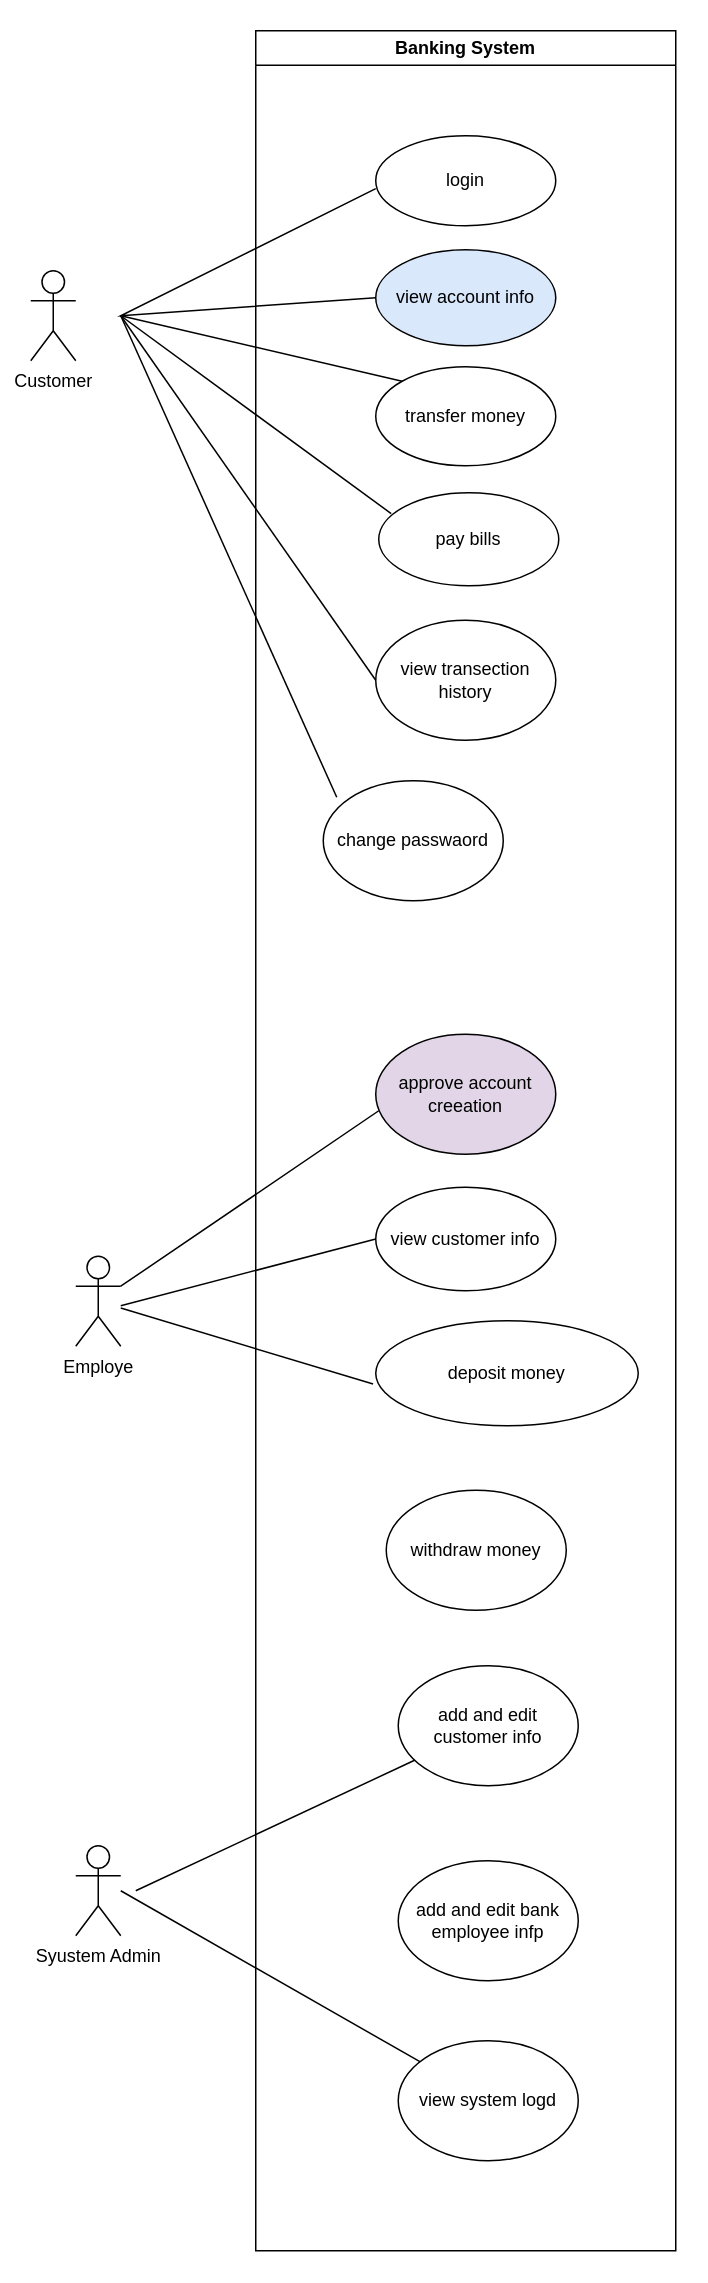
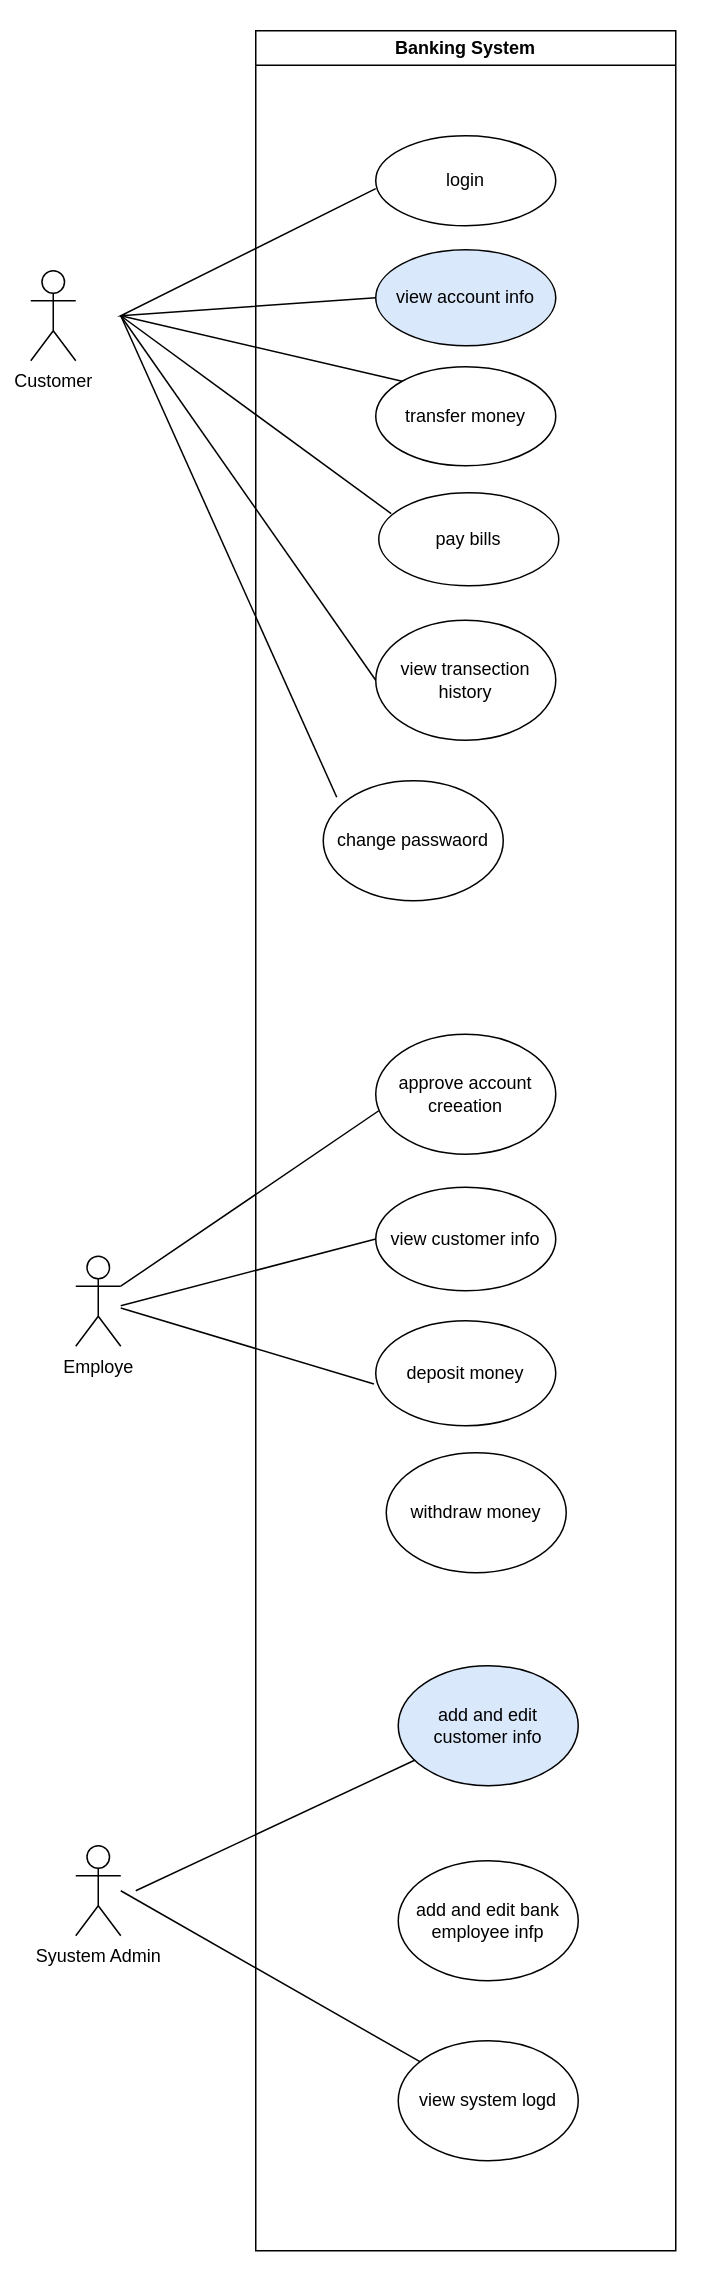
node "approve account creeation": fillcolor #e1d5e7 -> #ffffff
node "deposit money": size 263x105 -> 180x105
node "withdraw money": moved (476, 1550) -> (476, 1513)
node "add and edit customer info": fillcolor #ffffff -> #dae8fc
